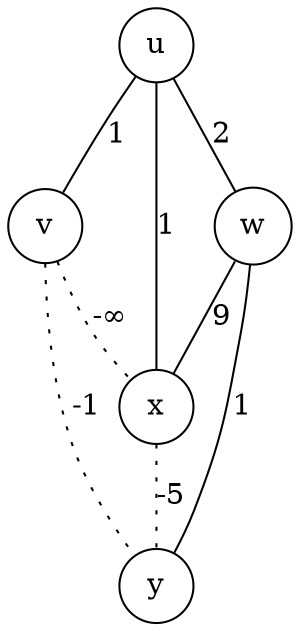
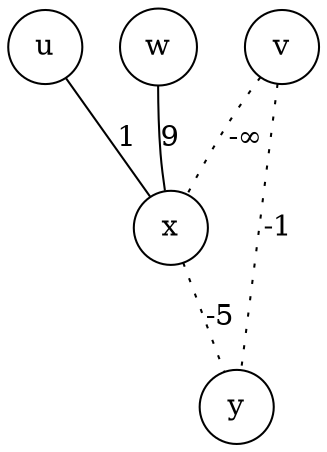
edge "u" -- "v": removed, label "1"
edge "u" -- "w": removed, label "2"
edge "w" -- "y": removed, label "1"
